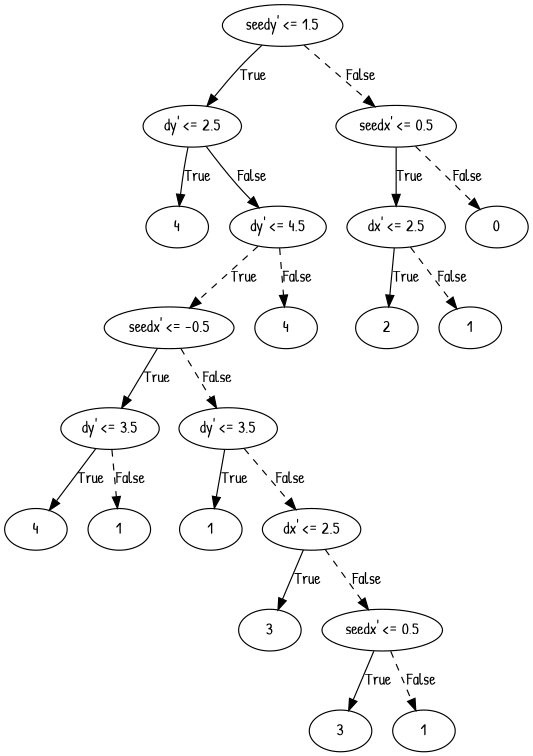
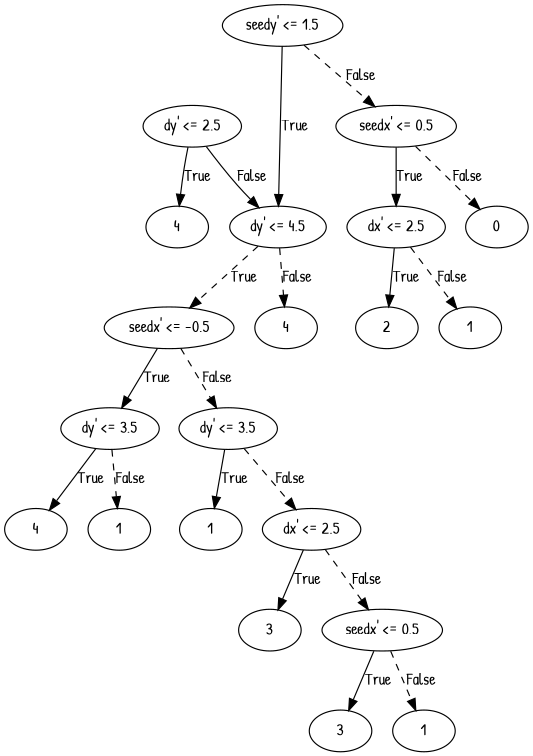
edge "seedy' <= 1.5" -> "dy' <= 2.5": now "seedy' <= 1.5" -> "dy' <= 4.5"
